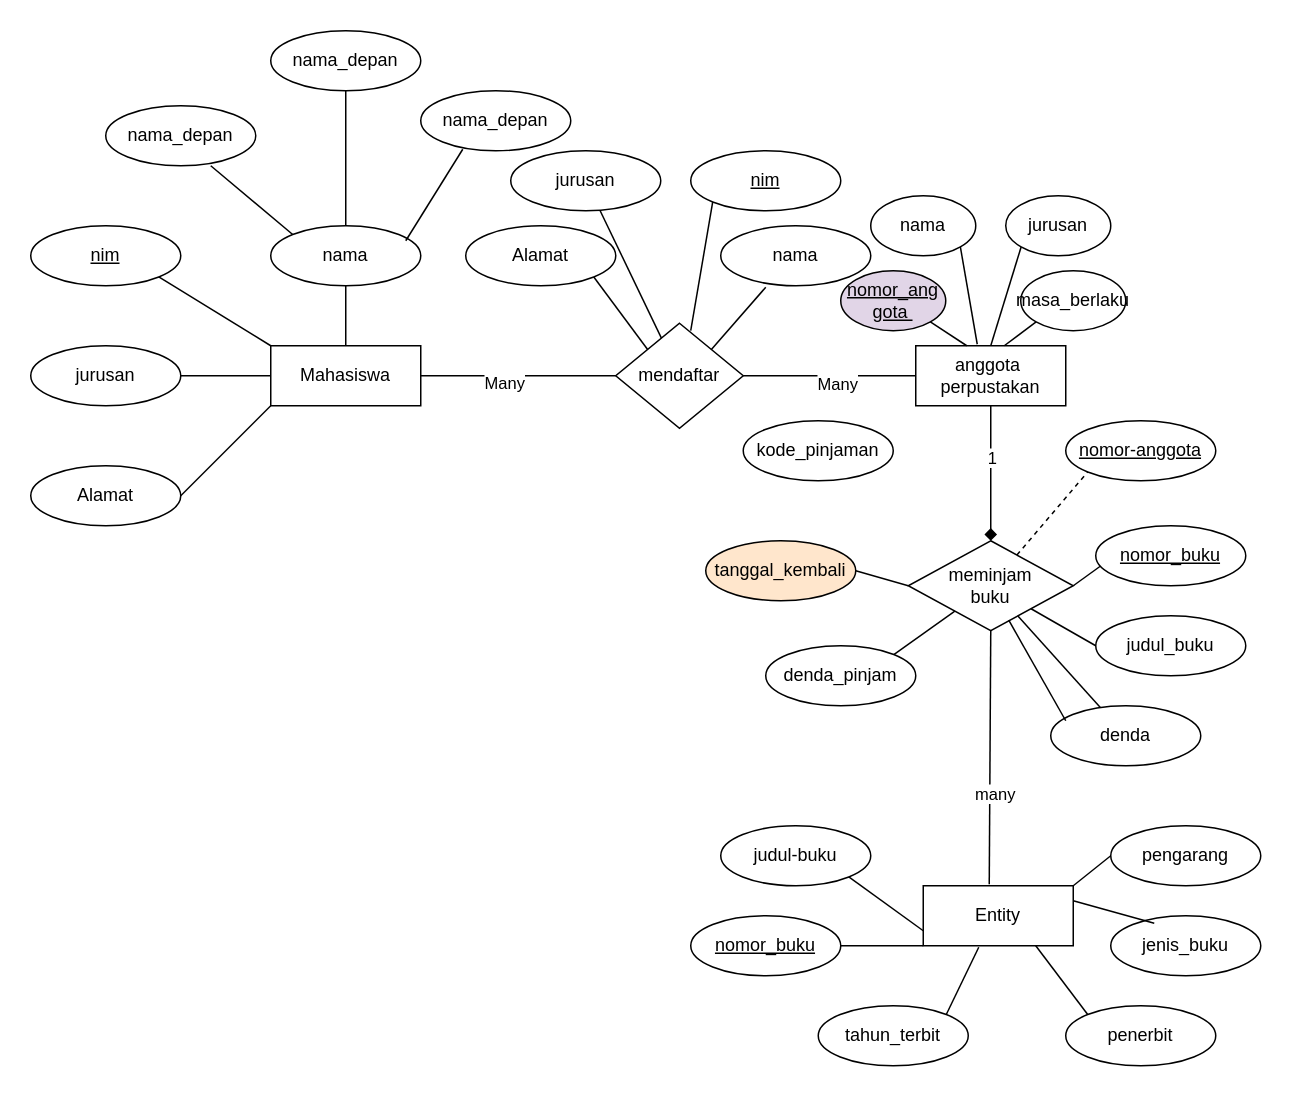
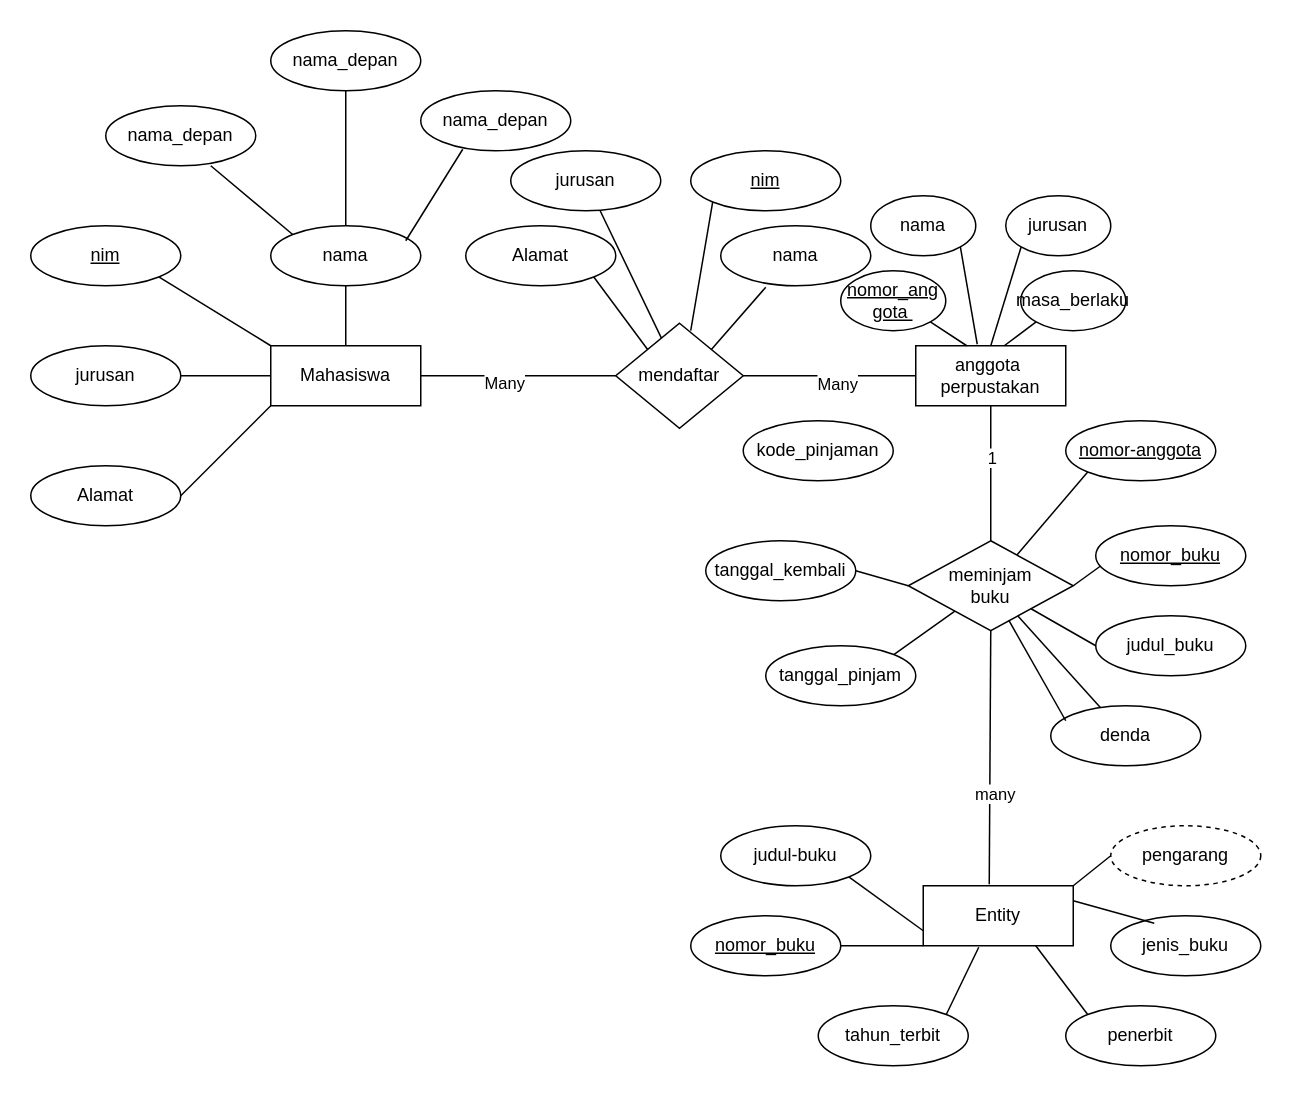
node "nomor_ang gota": fillcolor #e1d5e7 -> #ffffff
edge "nomor-anggota" -- "meminjam buku": style dashed -> solid
edge "anggota perpustakan" -> "meminjam buku": arrowhead diamond -> none
node "tanggal_kembali": fillcolor #ffe6cc -> #ffffff
node "denda_pinjam": label "denda_pinjam" -> "tanggal_pinjam"
node "pengarang": style solid -> dashed
